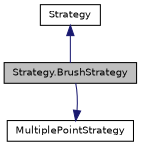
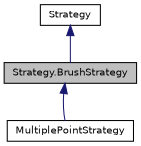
edge "Strategy.BrushStrategy" -> "MultiplePointStrategy": reversed
